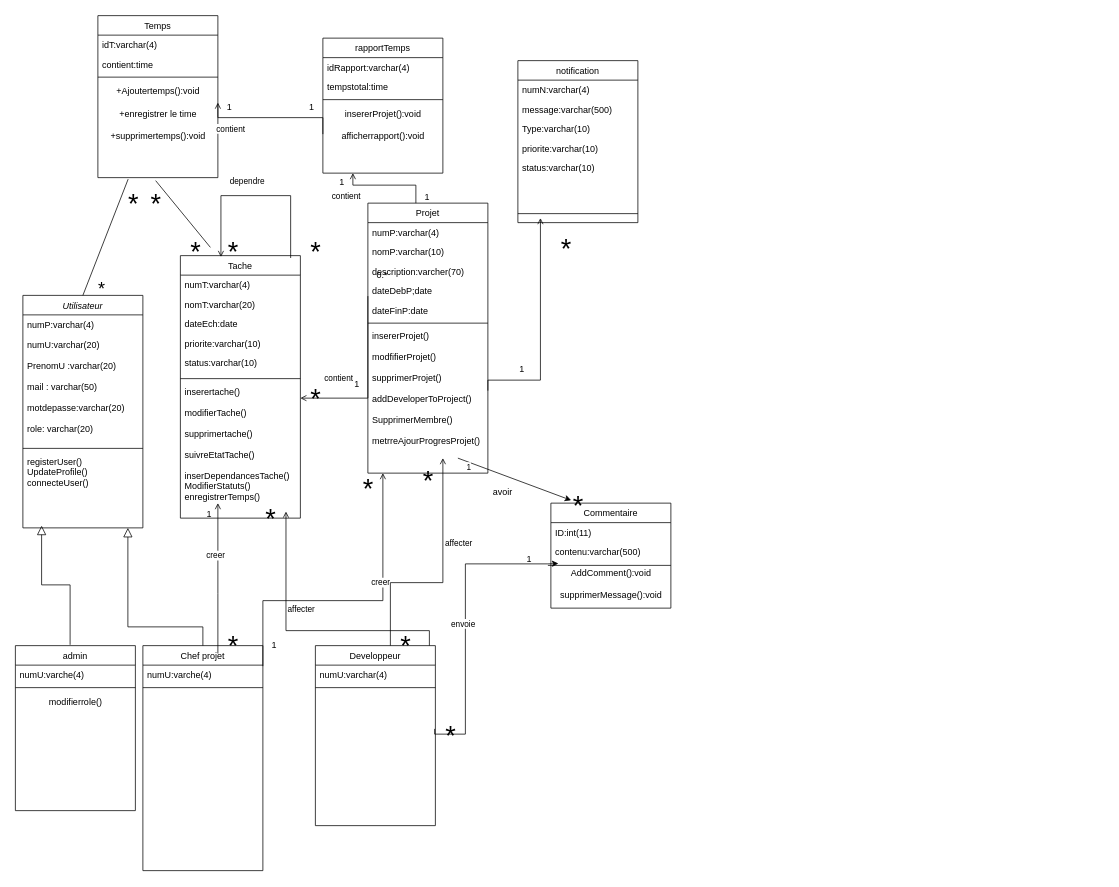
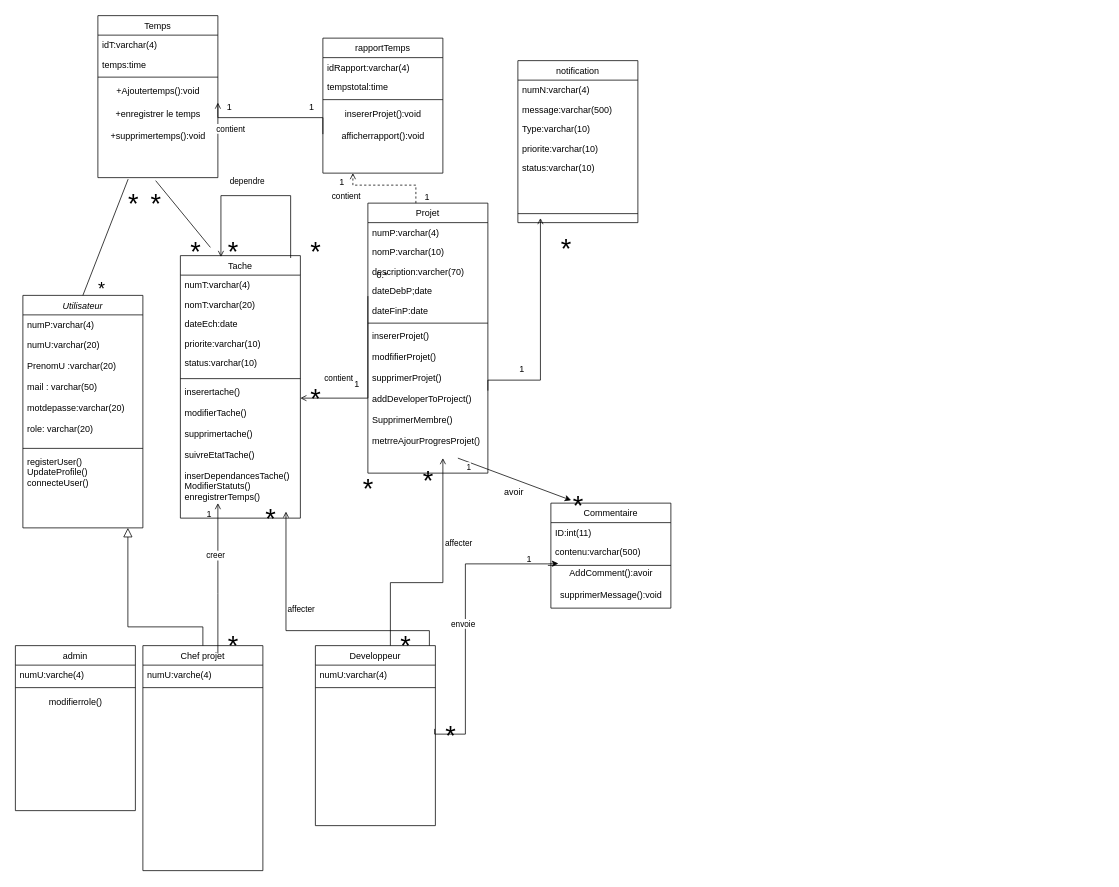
node "contient:time": label "contient:time" -> "temps:time"
node "+enregistrer le time": label "+enregistrer le time" -> "+enregistrer le temps"
edge "Projet" -> "rapportTemps": style solid -> dashed
node "avoir": moved (503, 492) -> (514, 492)
node "AddComment():void": label "AddComment():void" -> "AddComment():avoir"
edge "admin" -> "registerUser() UpdateProfile() connecteUser()": removed
edge "Chef projet" -> "Projet": removed, labels "1", "creer"
